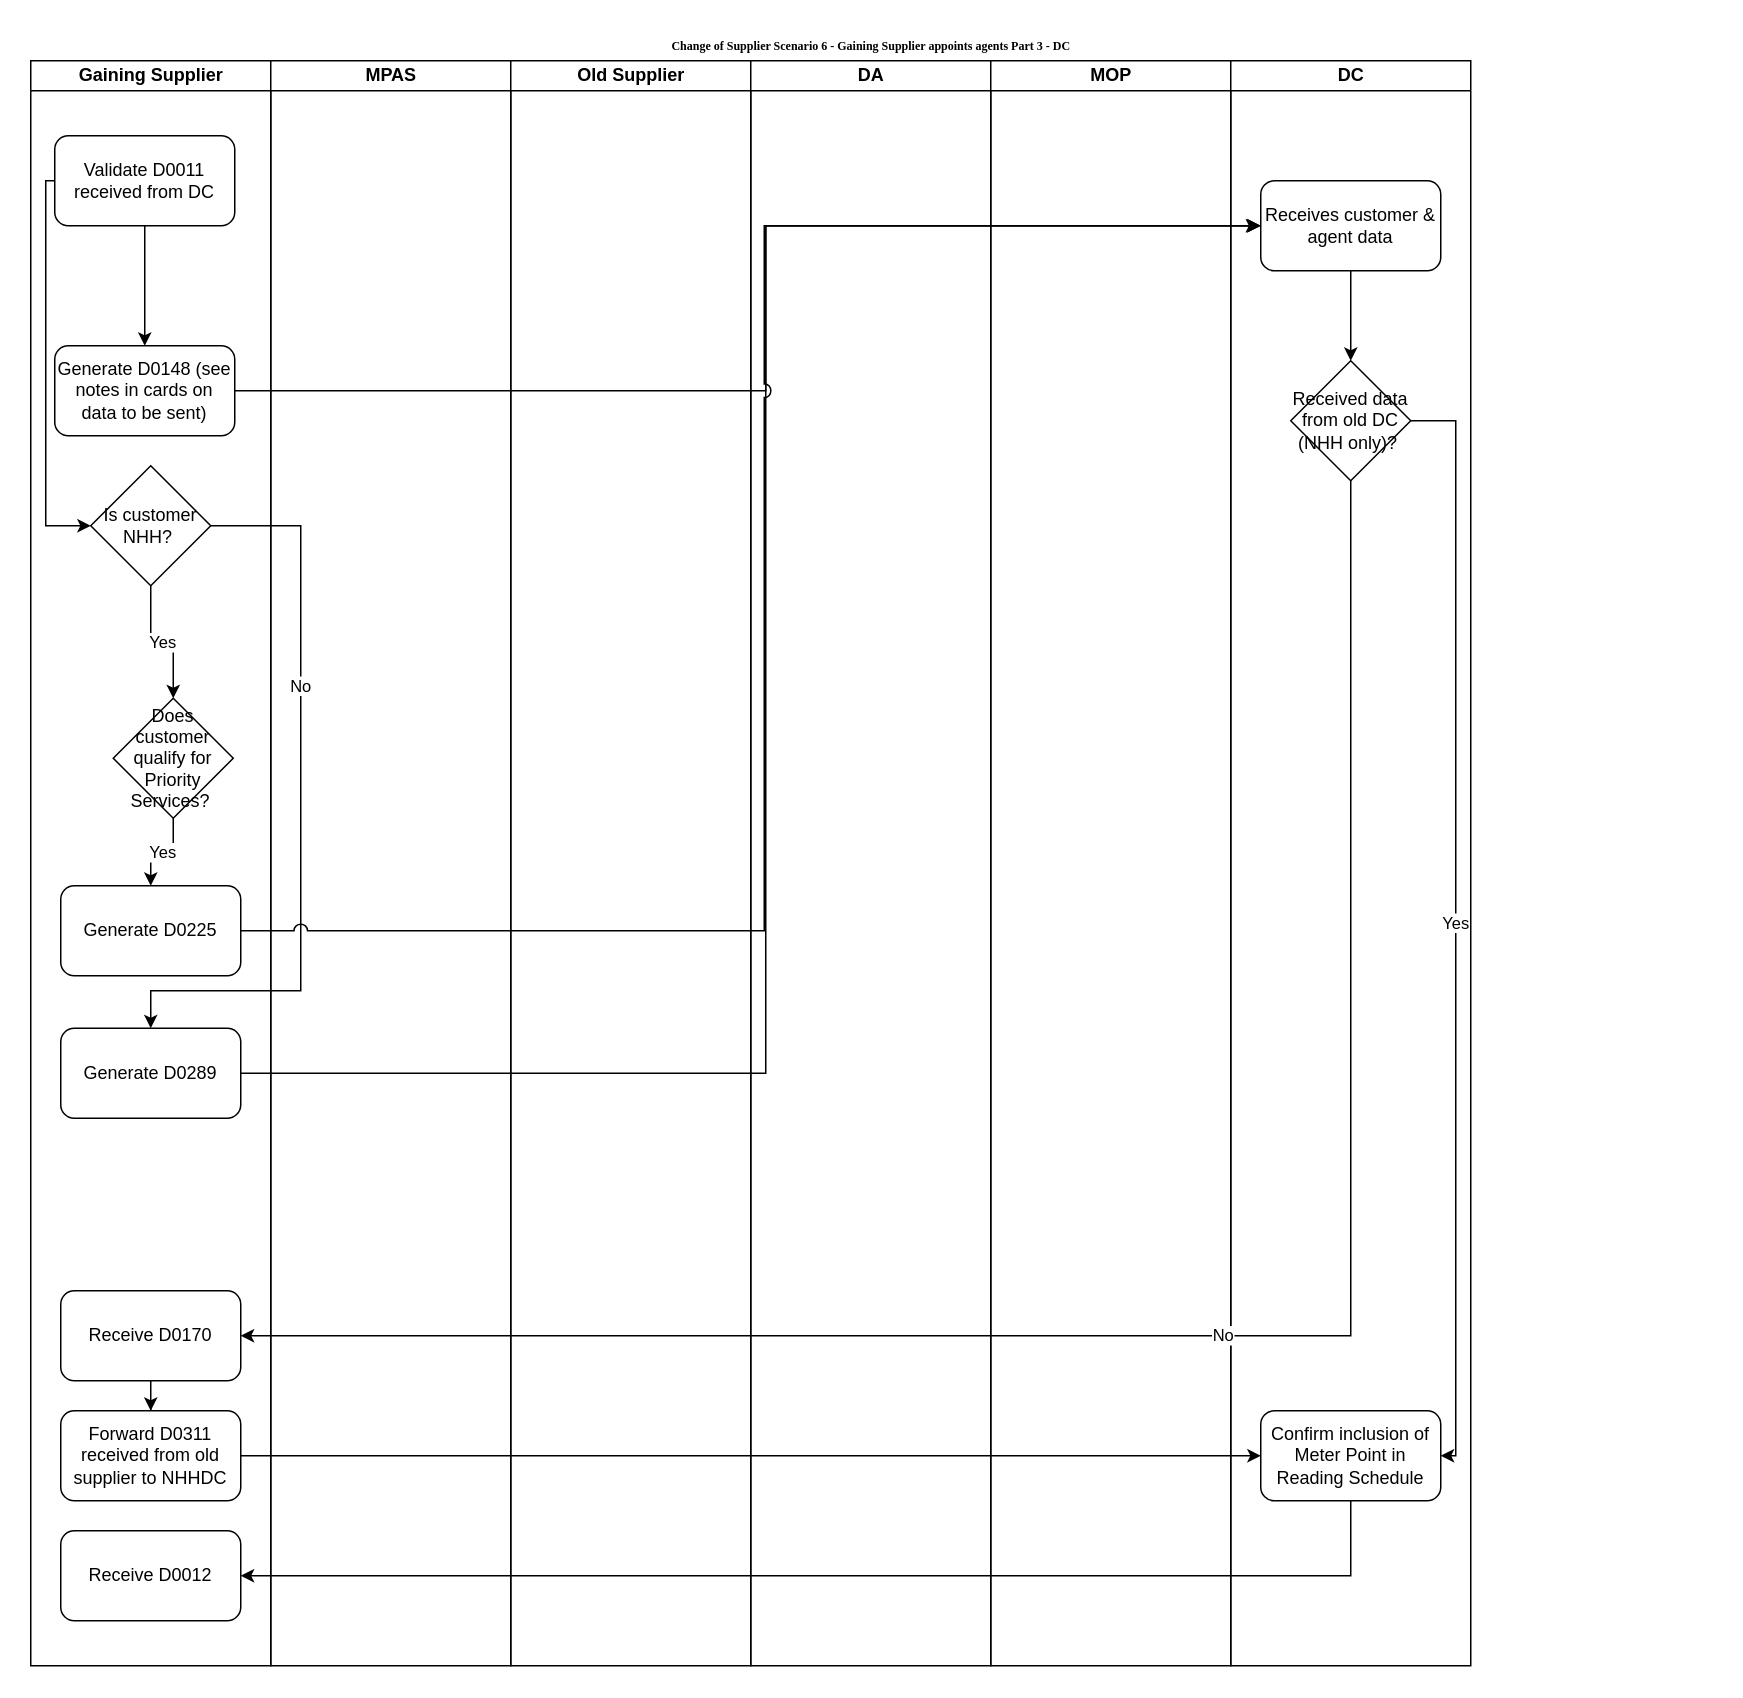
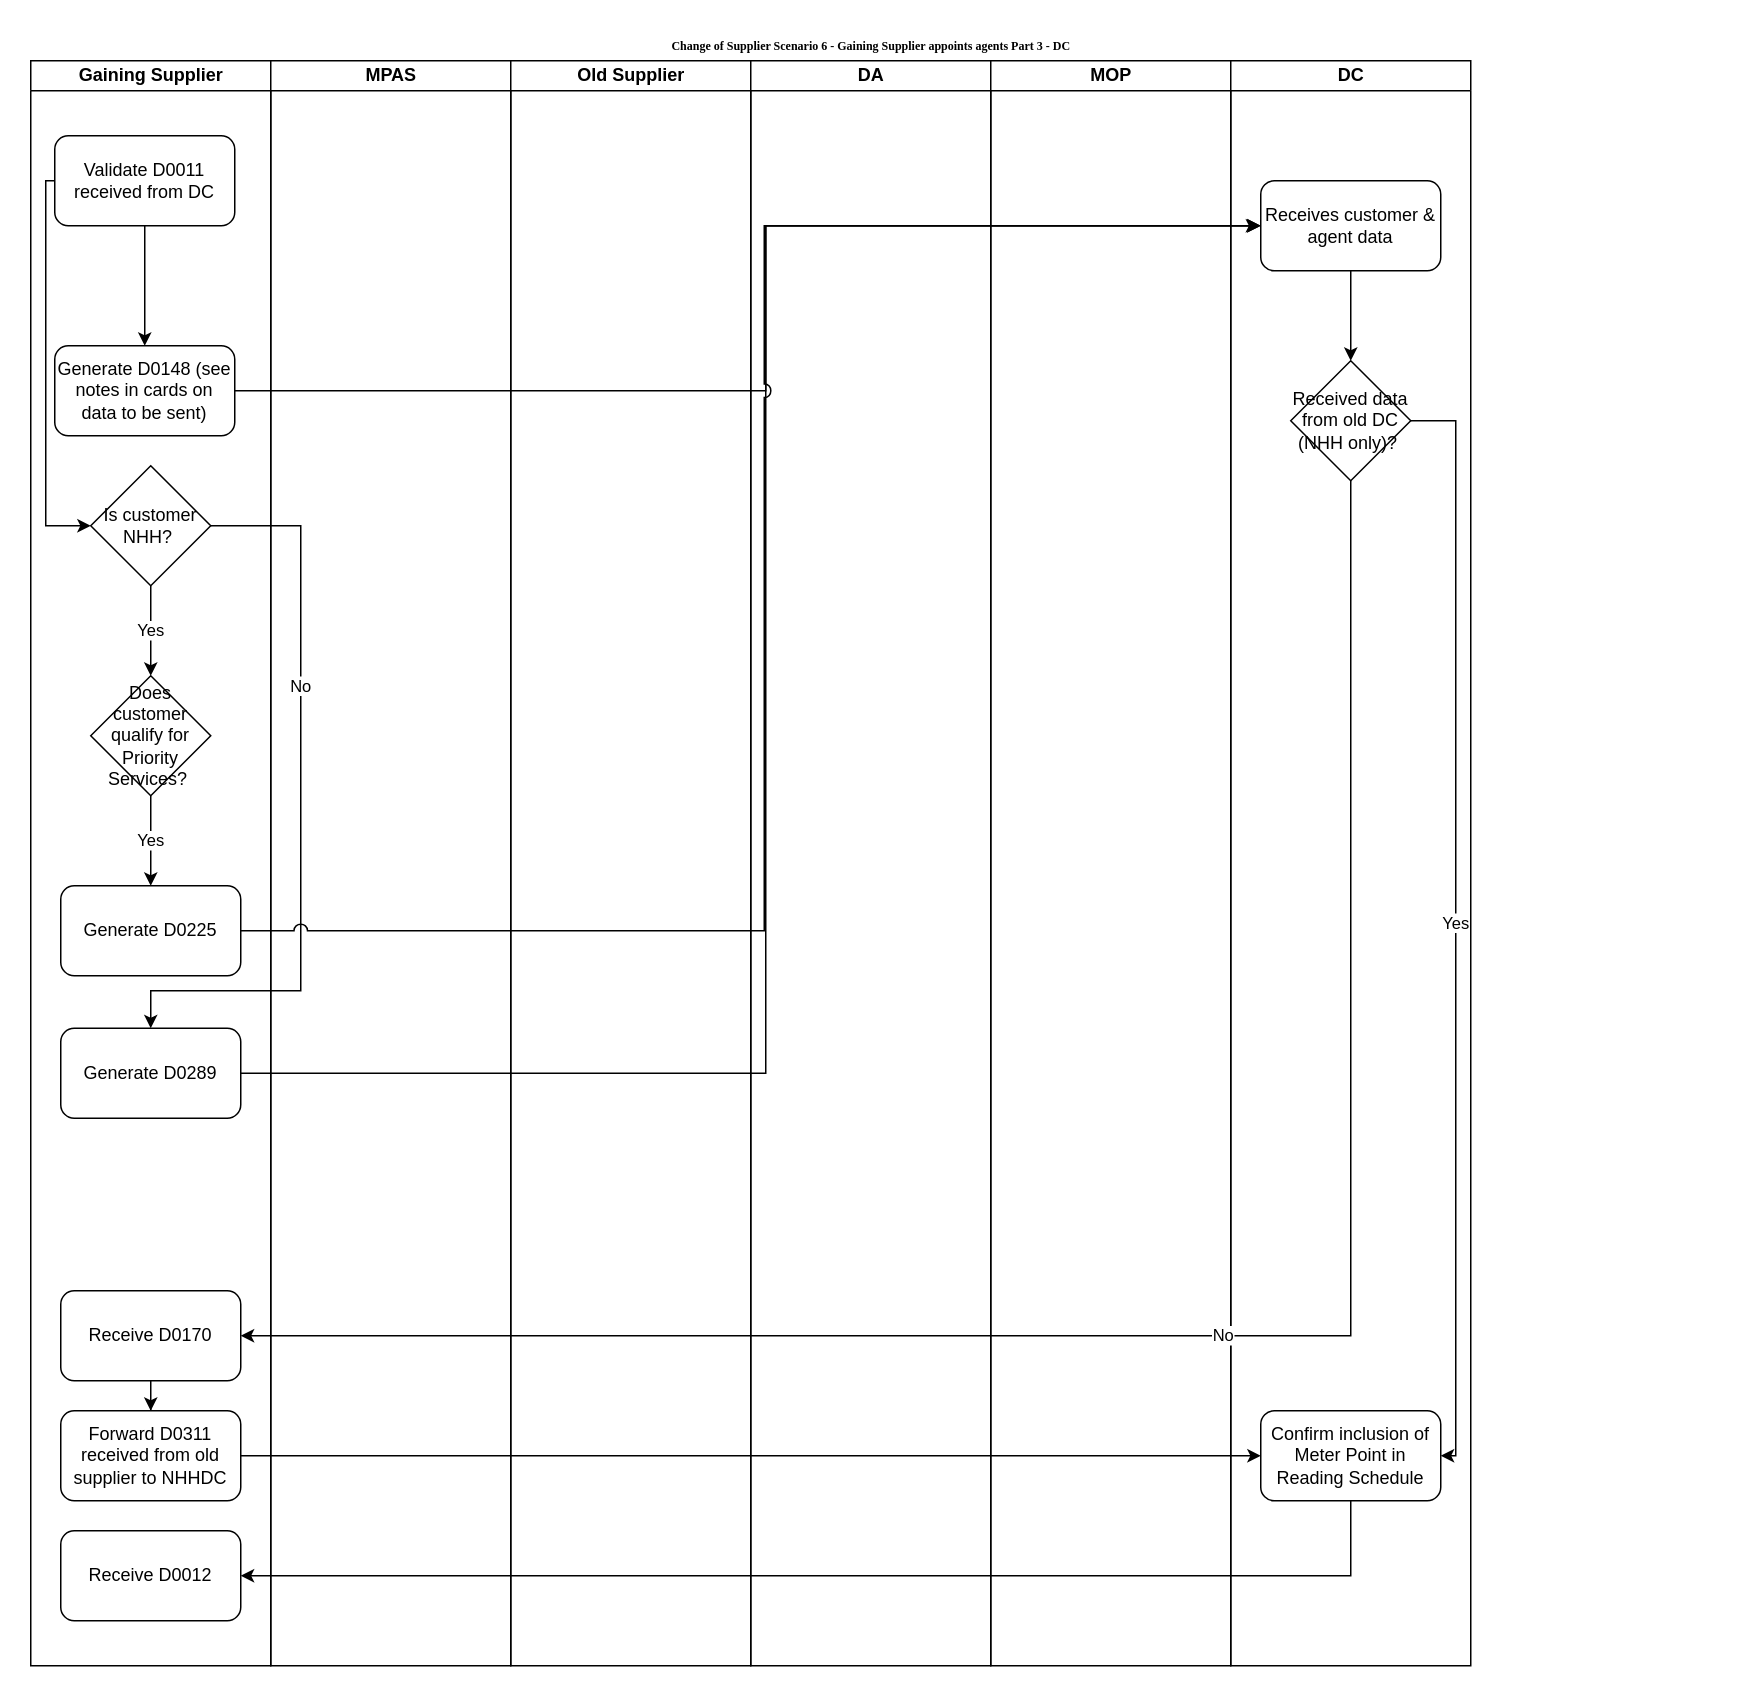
node "Does customer qualify for Priority Services?": moved (173, 758) -> (151, 736)
